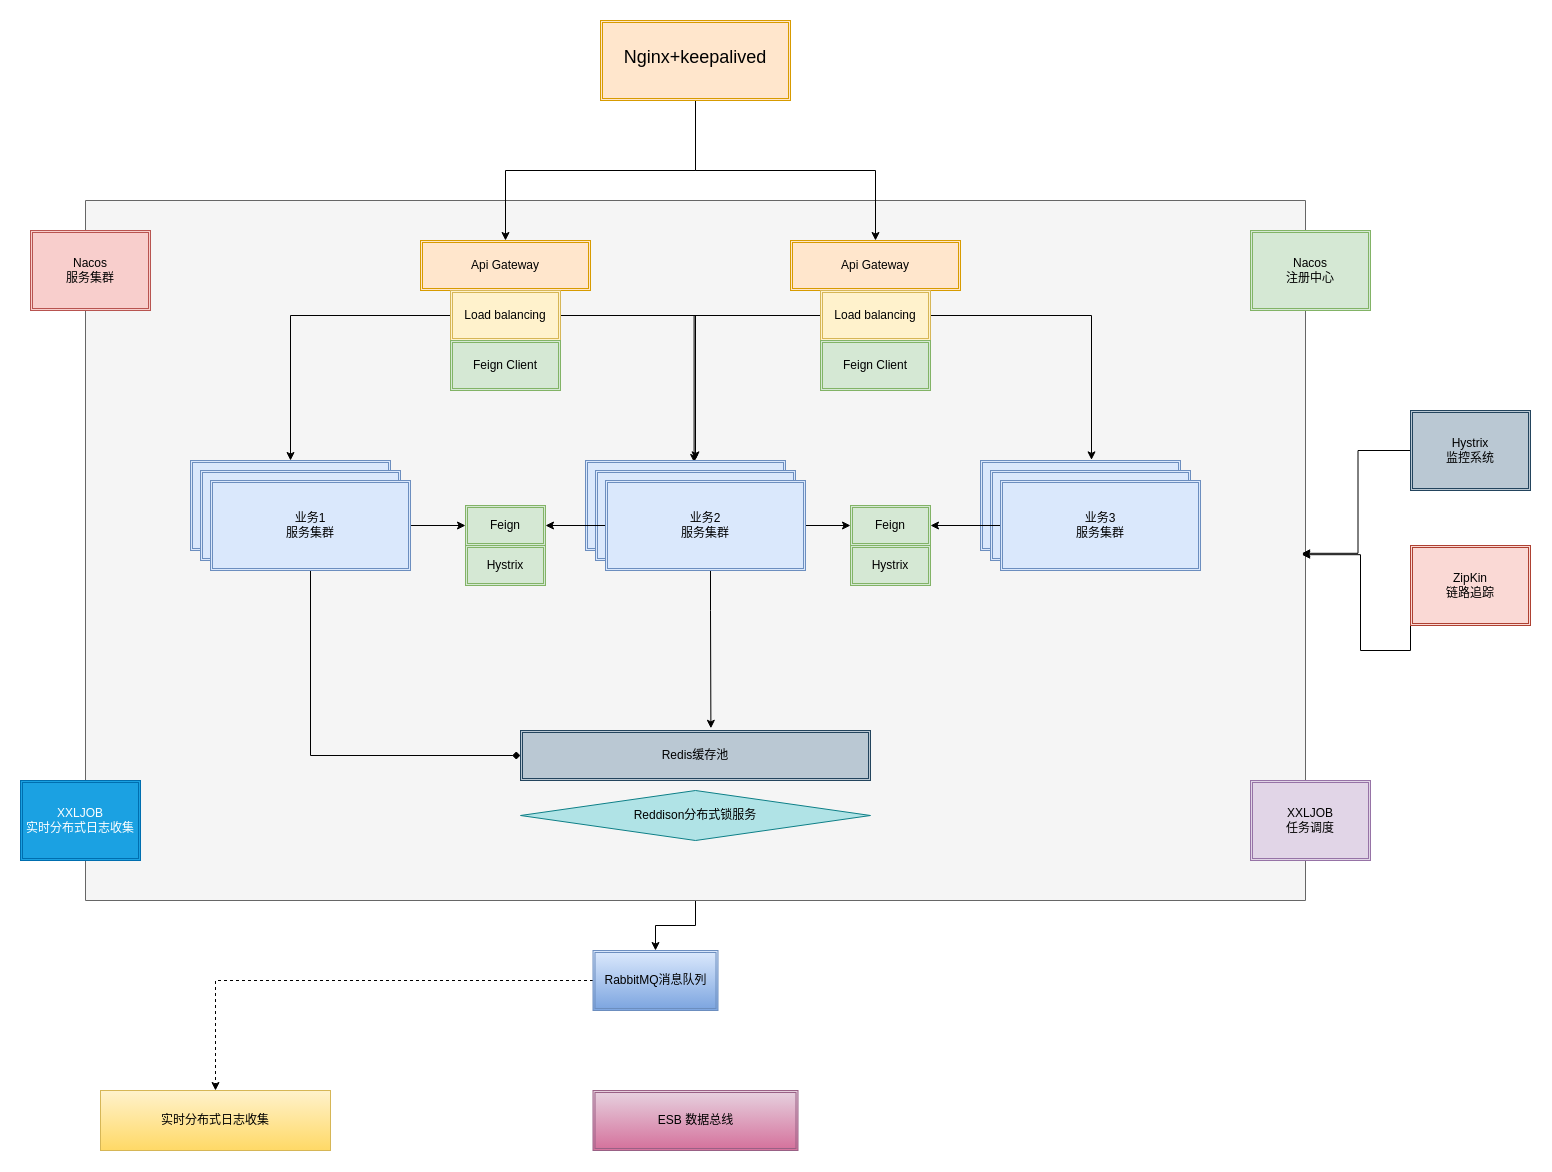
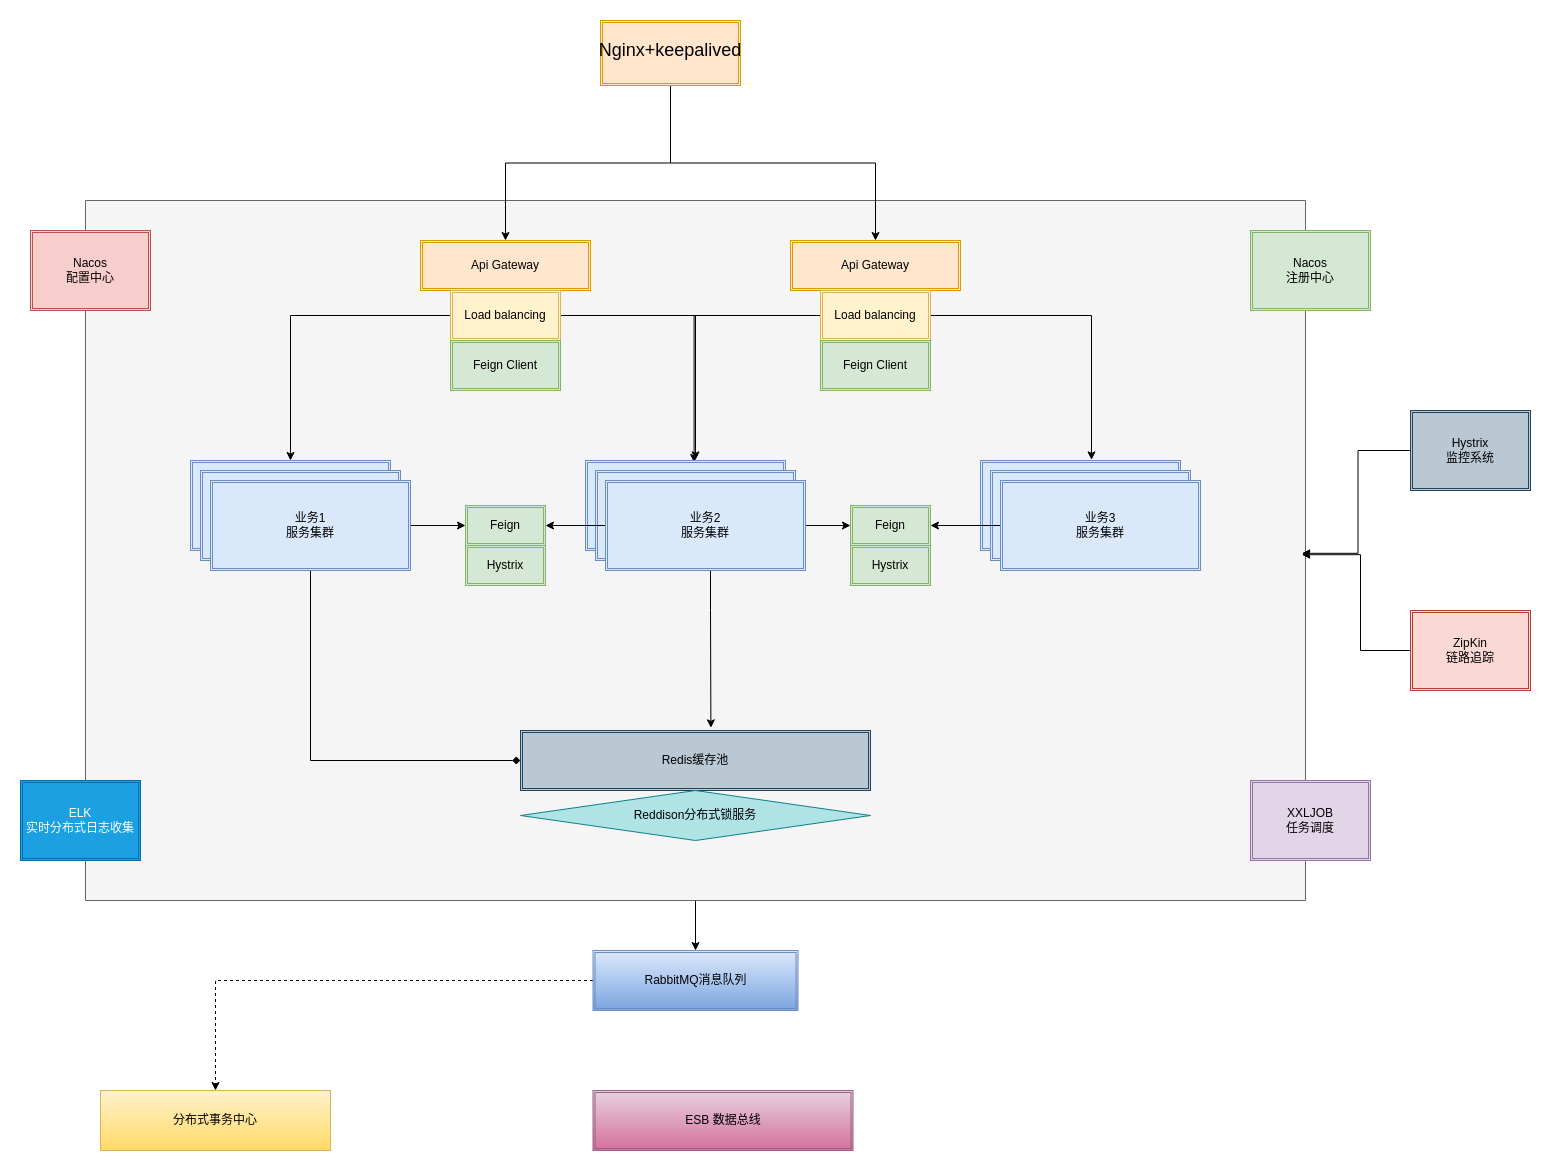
node "Nginx+keepalived": size 190x80 -> 140x65
node "Nacos 服务集群": label "Nacos 服务集群" -> "Nacos 配置中心"
node "ZipKin 链路追踪": moved (1471, 586) -> (1471, 651)
node "Redis缓存池": size 350x50 -> 350x60
node "XXLJOB 实时分布式日志收集": label "XXLJOB 实时分布式日志收集" -> "ELK 实时分布式日志收集"
node "RabbitMQ消息队列": size 125x60 -> 205x60
node "实时分布式日志收集": label "实时分布式日志收集" -> "分布式事务中心"
node "ESB 数据总线": size 205x60 -> 260x60
